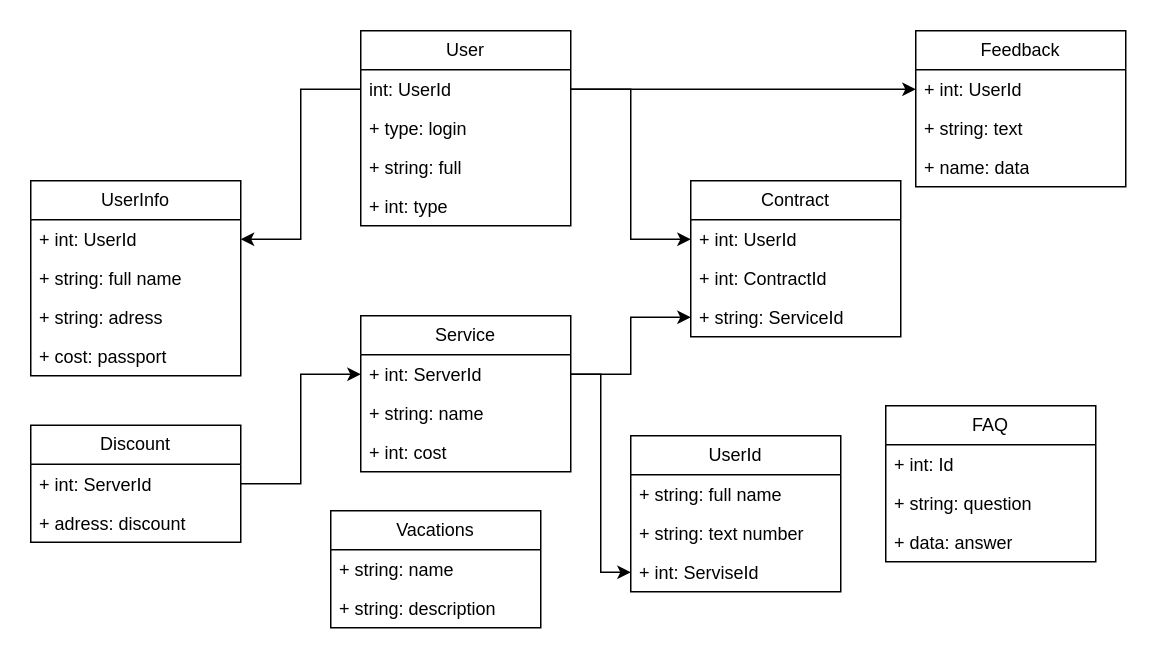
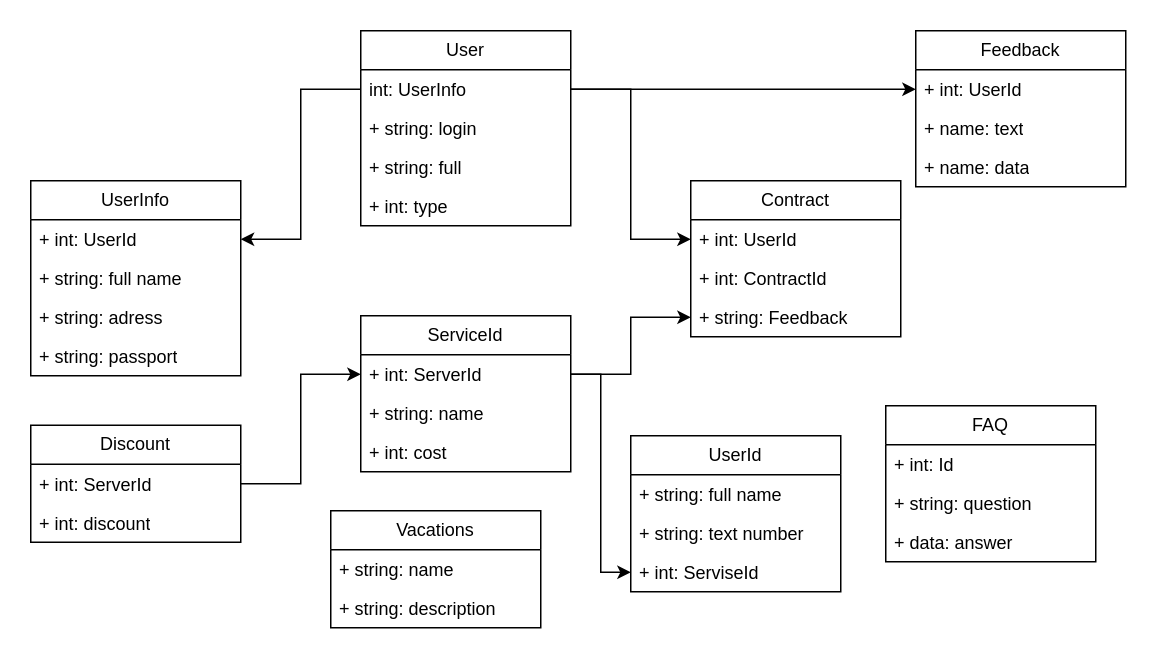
node "int: UserId": label "int: UserId" -> "int: UserInfo"
node "+ type: login": label "+ type: login" -> "+ string: login"
node "+ string: text": label "+ string: text" -> "+ name: text"
node "+ string: ServiceId": label "+ string: ServiceId" -> "+ string: Feedback"
node "Service": label "Service" -> "ServiceId"
node "+ cost: passport": label "+ cost: passport" -> "+ string: passport"
node "+ adress: discount": label "+ adress: discount" -> "+ int: discount"
